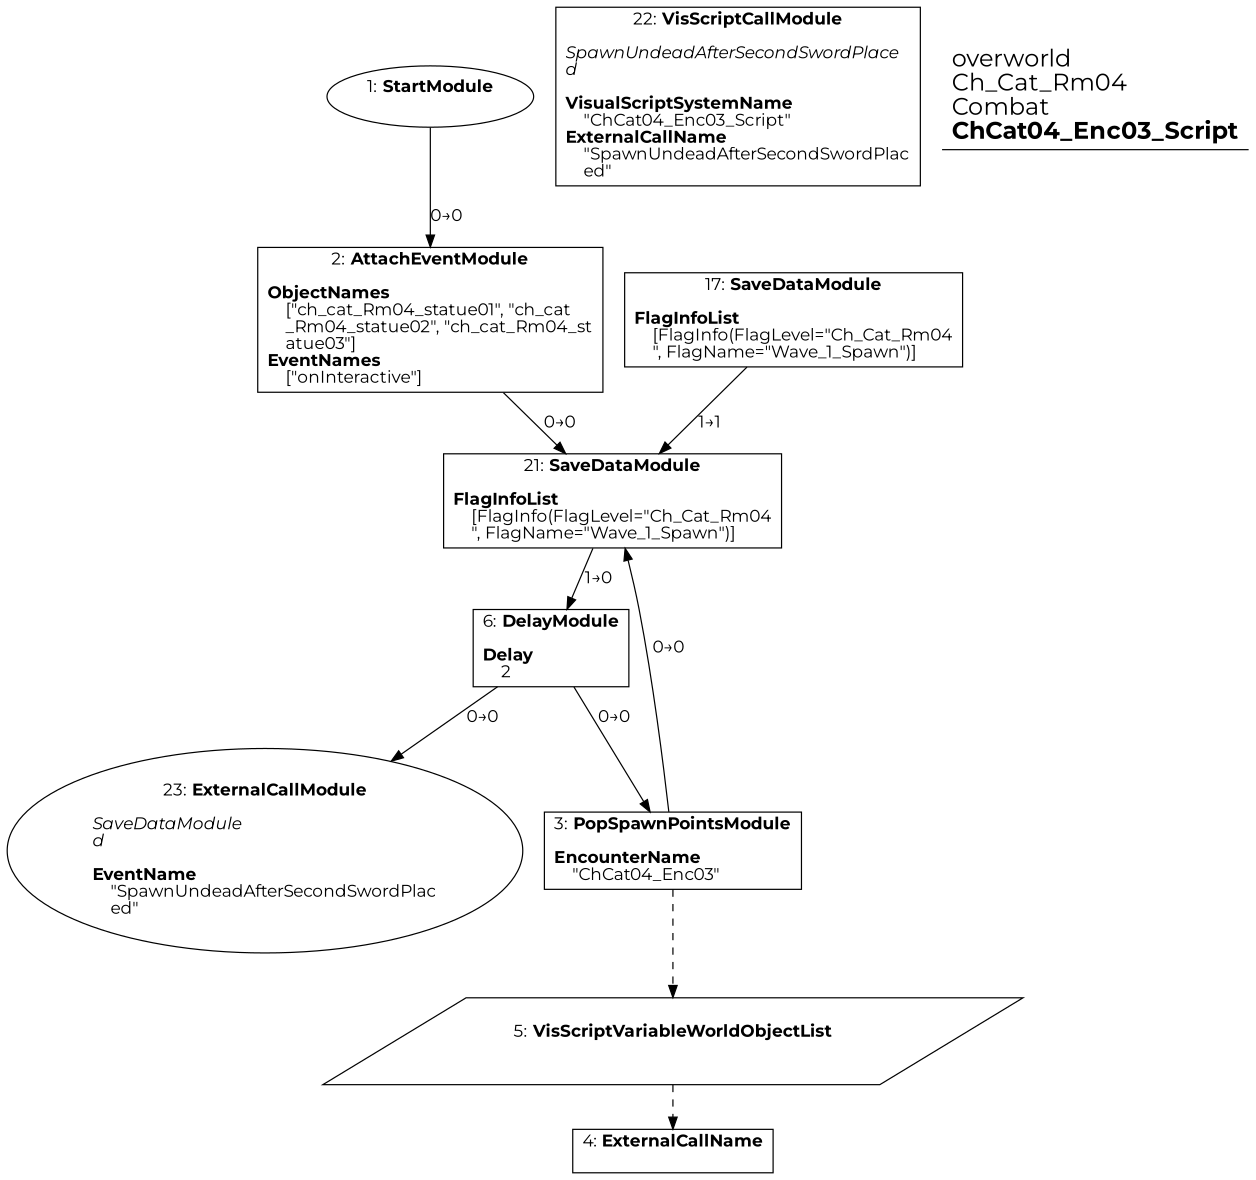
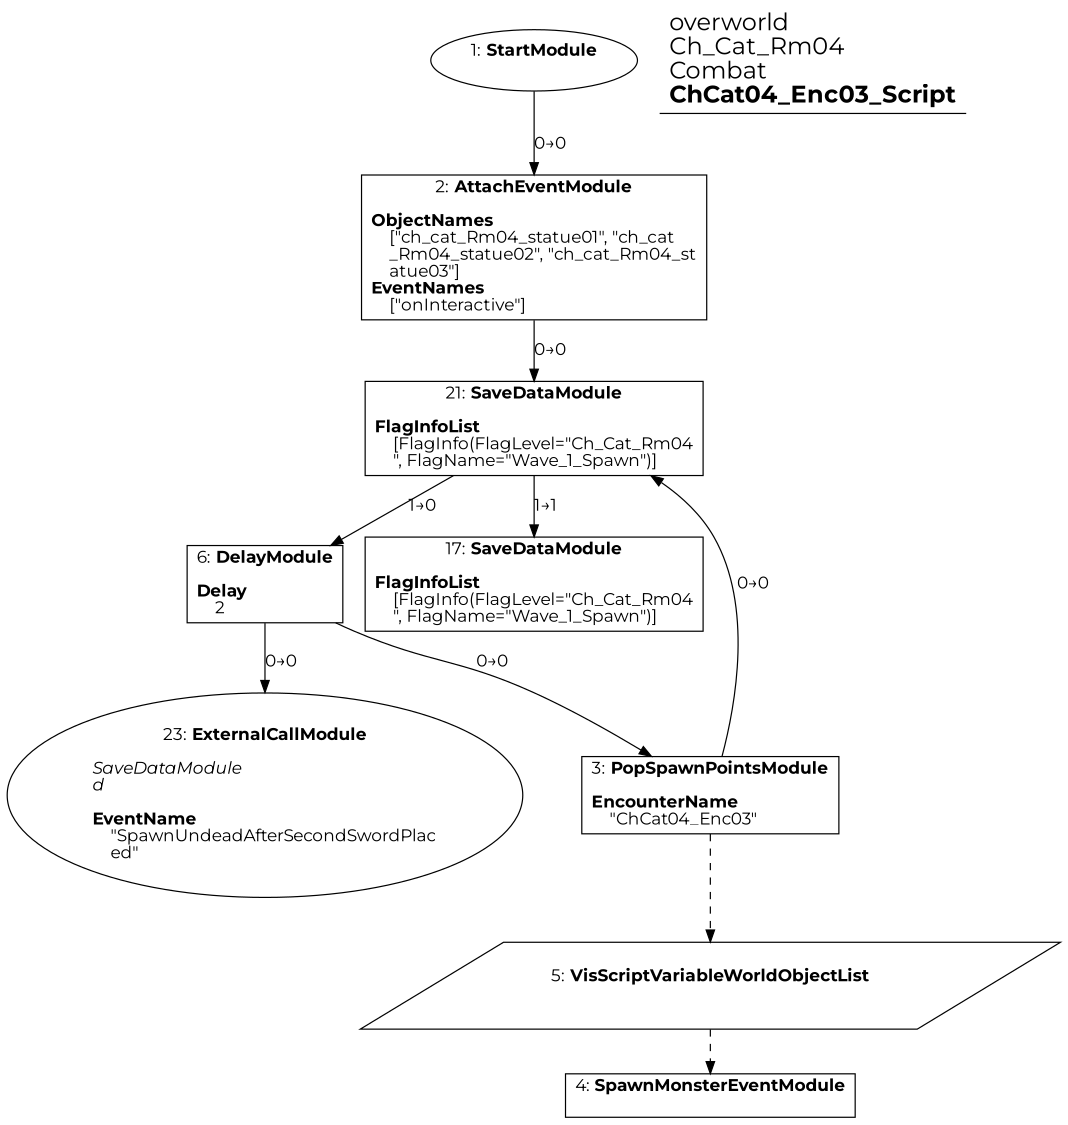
node "22:": removed
edge "17:" -> "21:": reversed
node "4:": text "ExternalCallName" -> "SpawnMonsterEventModule"
